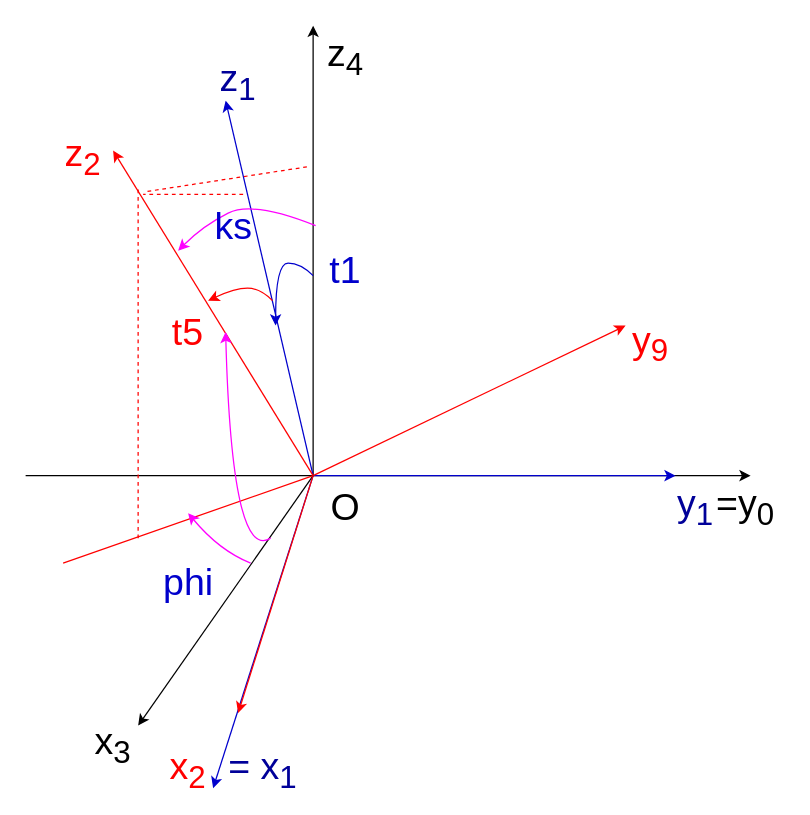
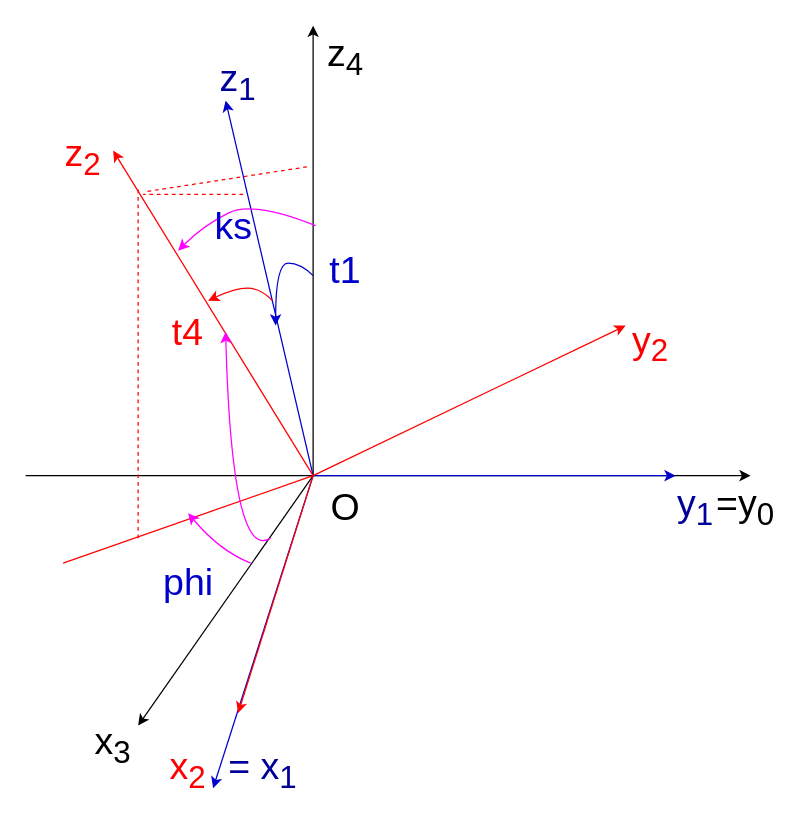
node "t5": label "t5" -> "t4"
node "y9": label "y9" -> "y2"
